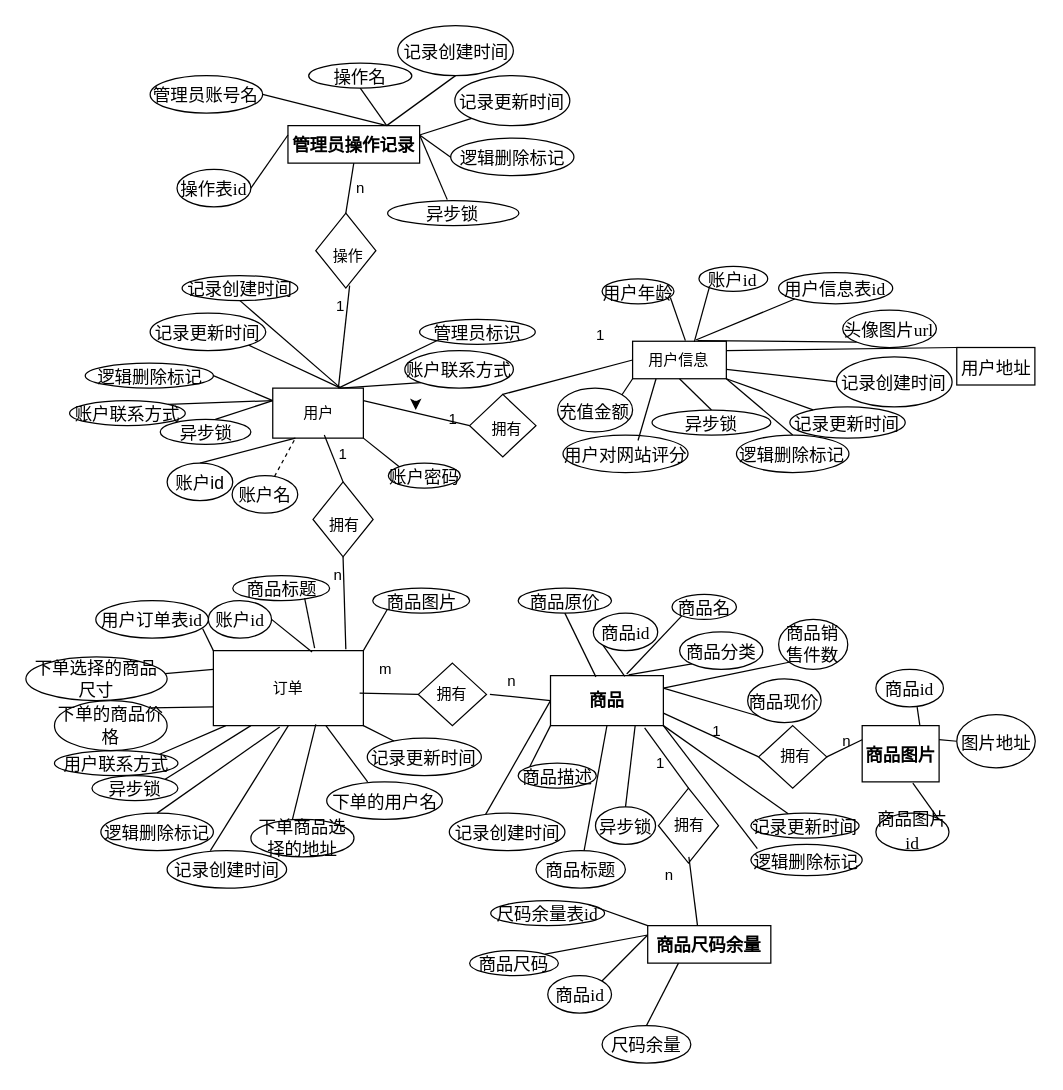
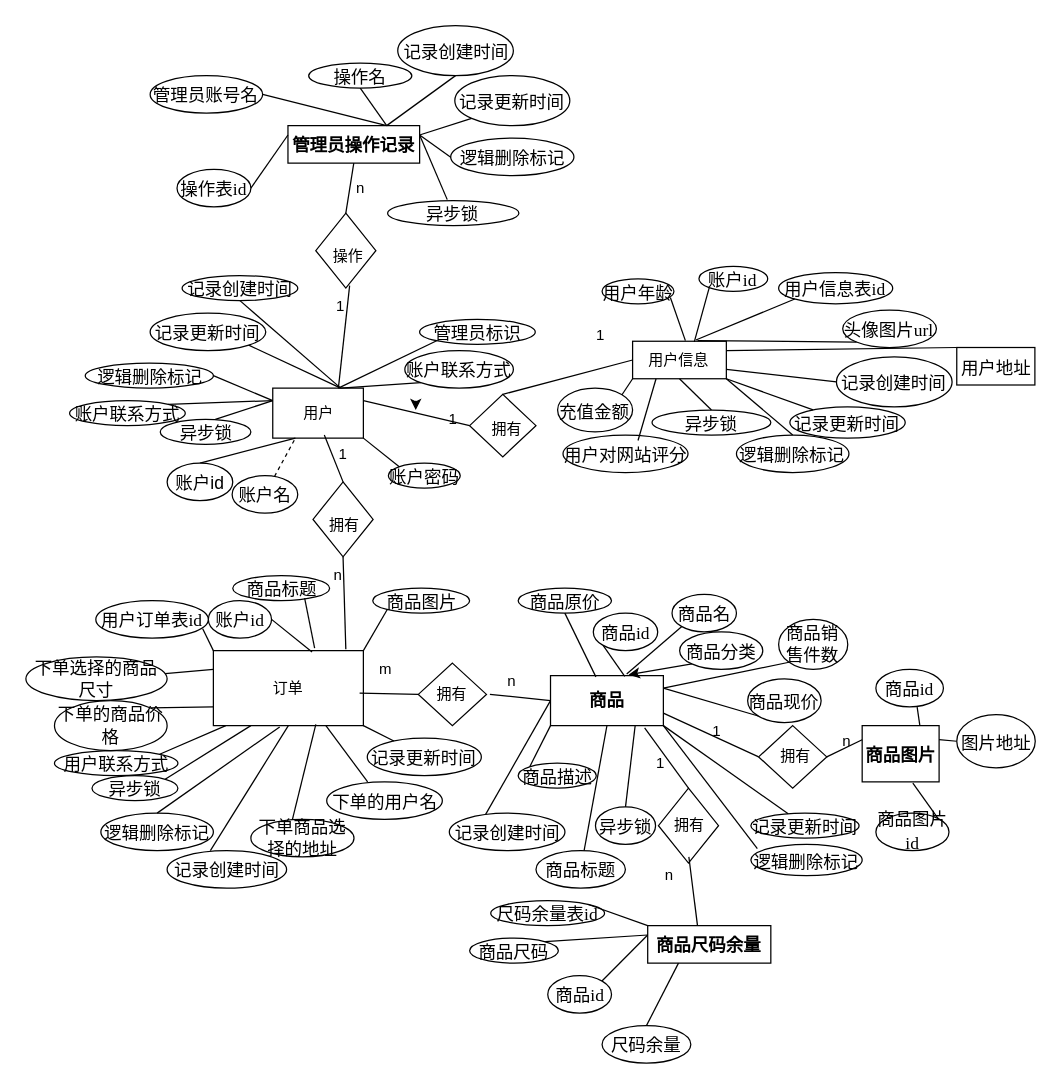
node "商品名": size 64x25 -> 64x38
edge "商品分类" -- "商品": arrowhead none -> classic
node "商品尺码": moved (514, 963) -> (514, 951)
